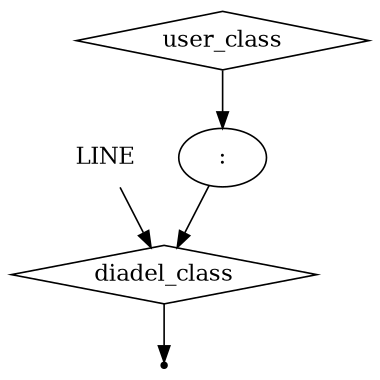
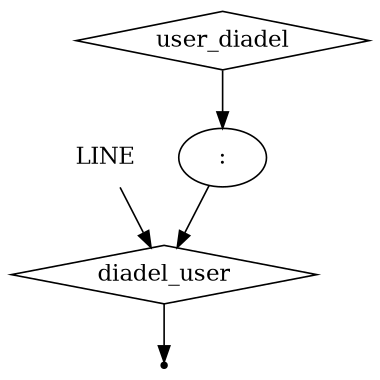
node "user_class": label "user_class" -> "user_diadel"
node "diadel_class": label "diadel_class" -> "diadel_user"
